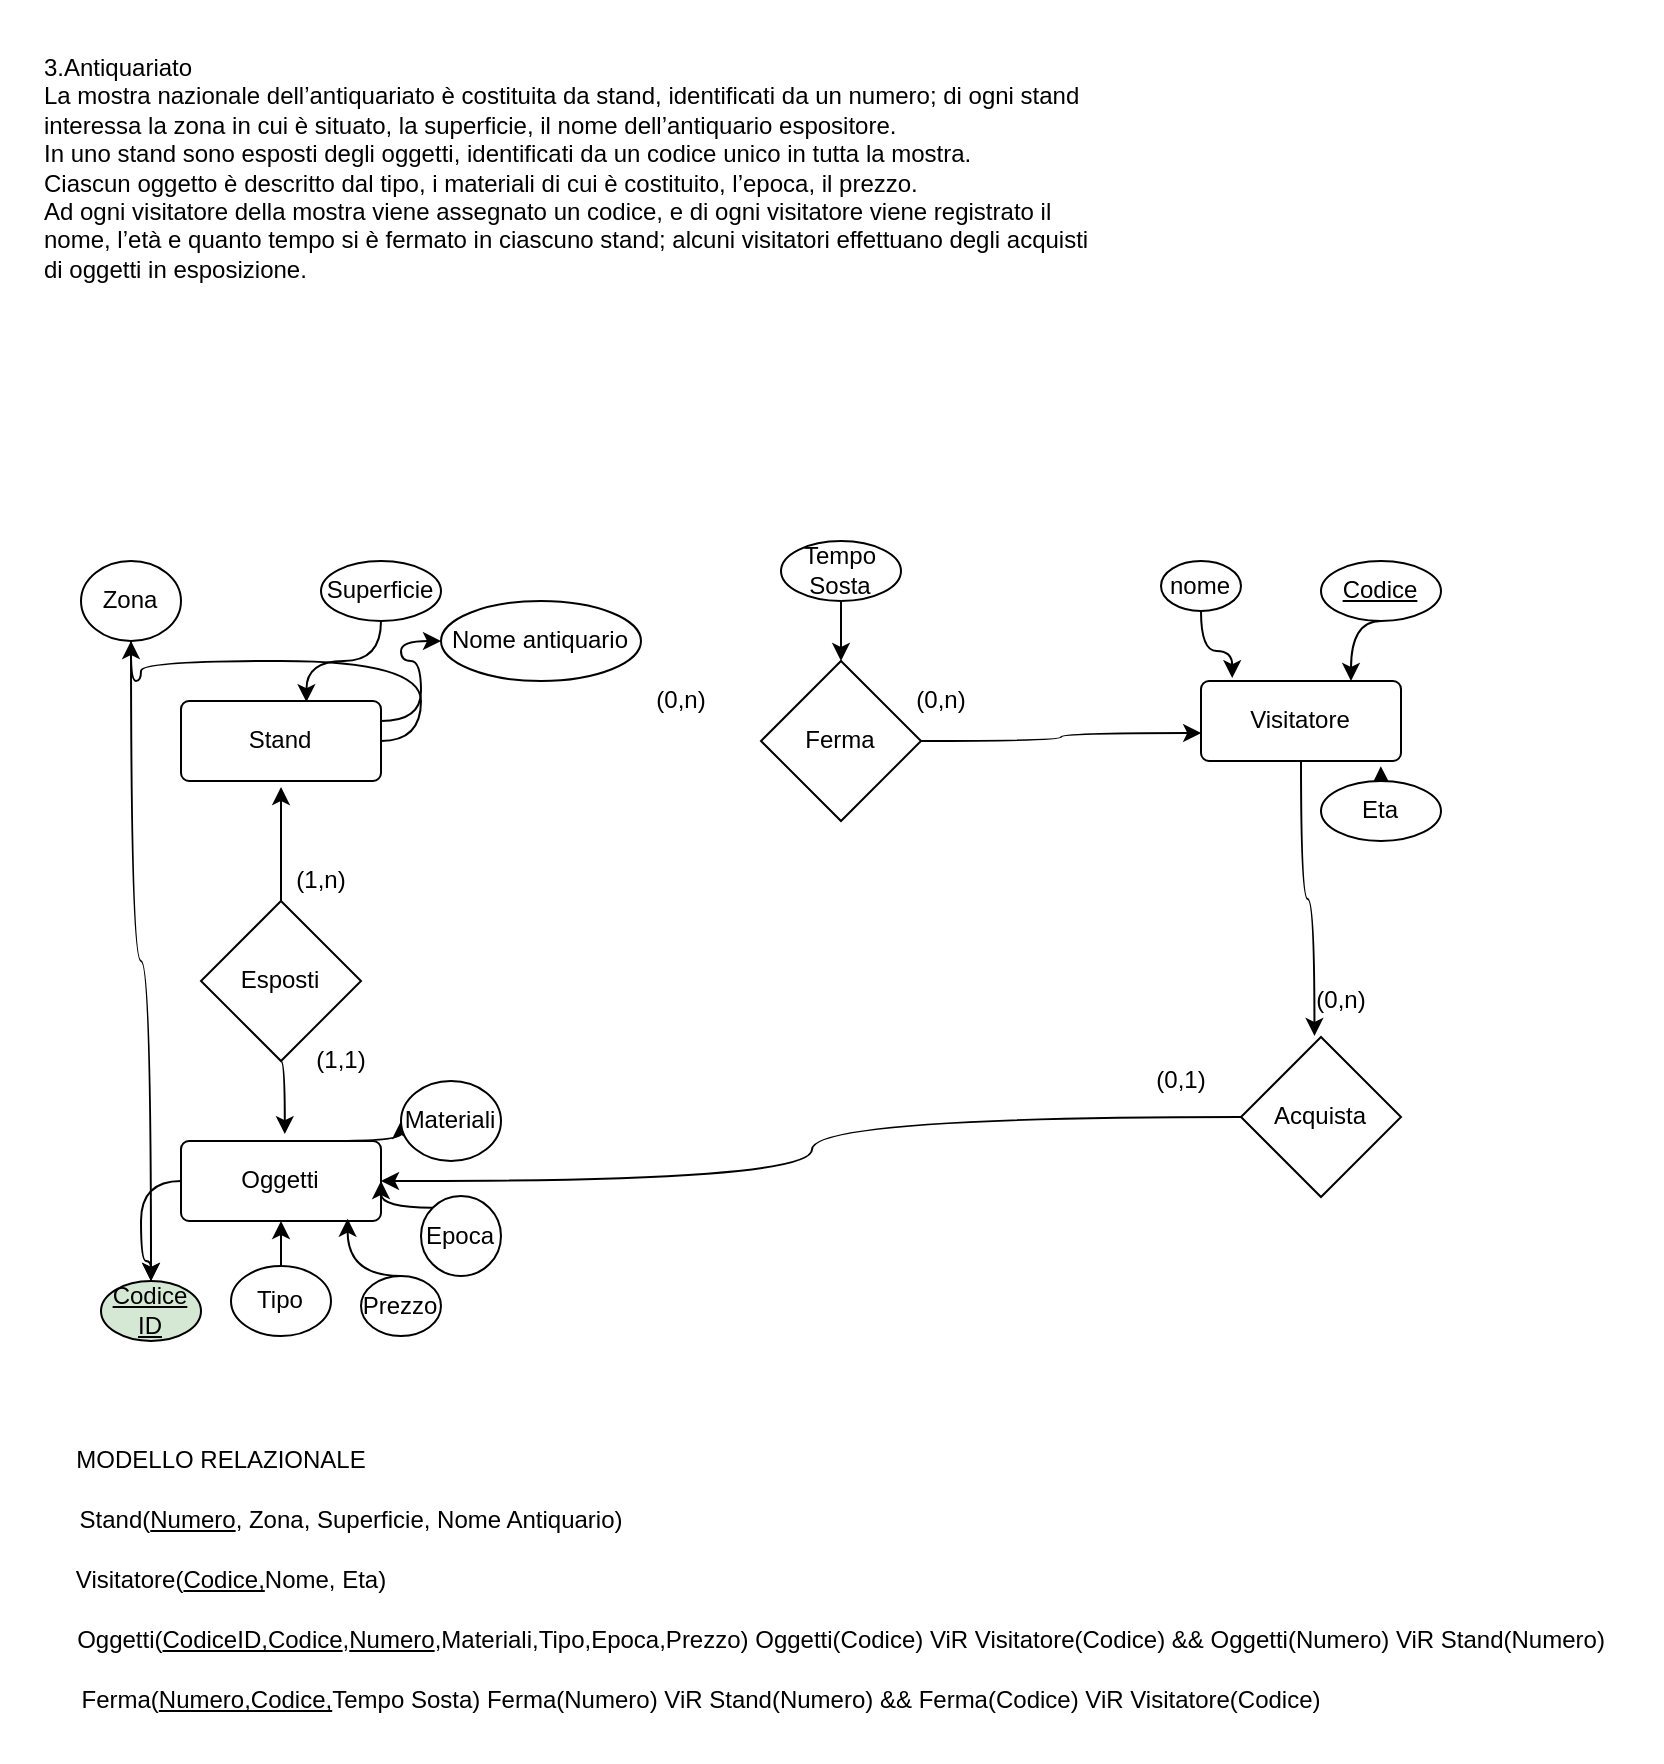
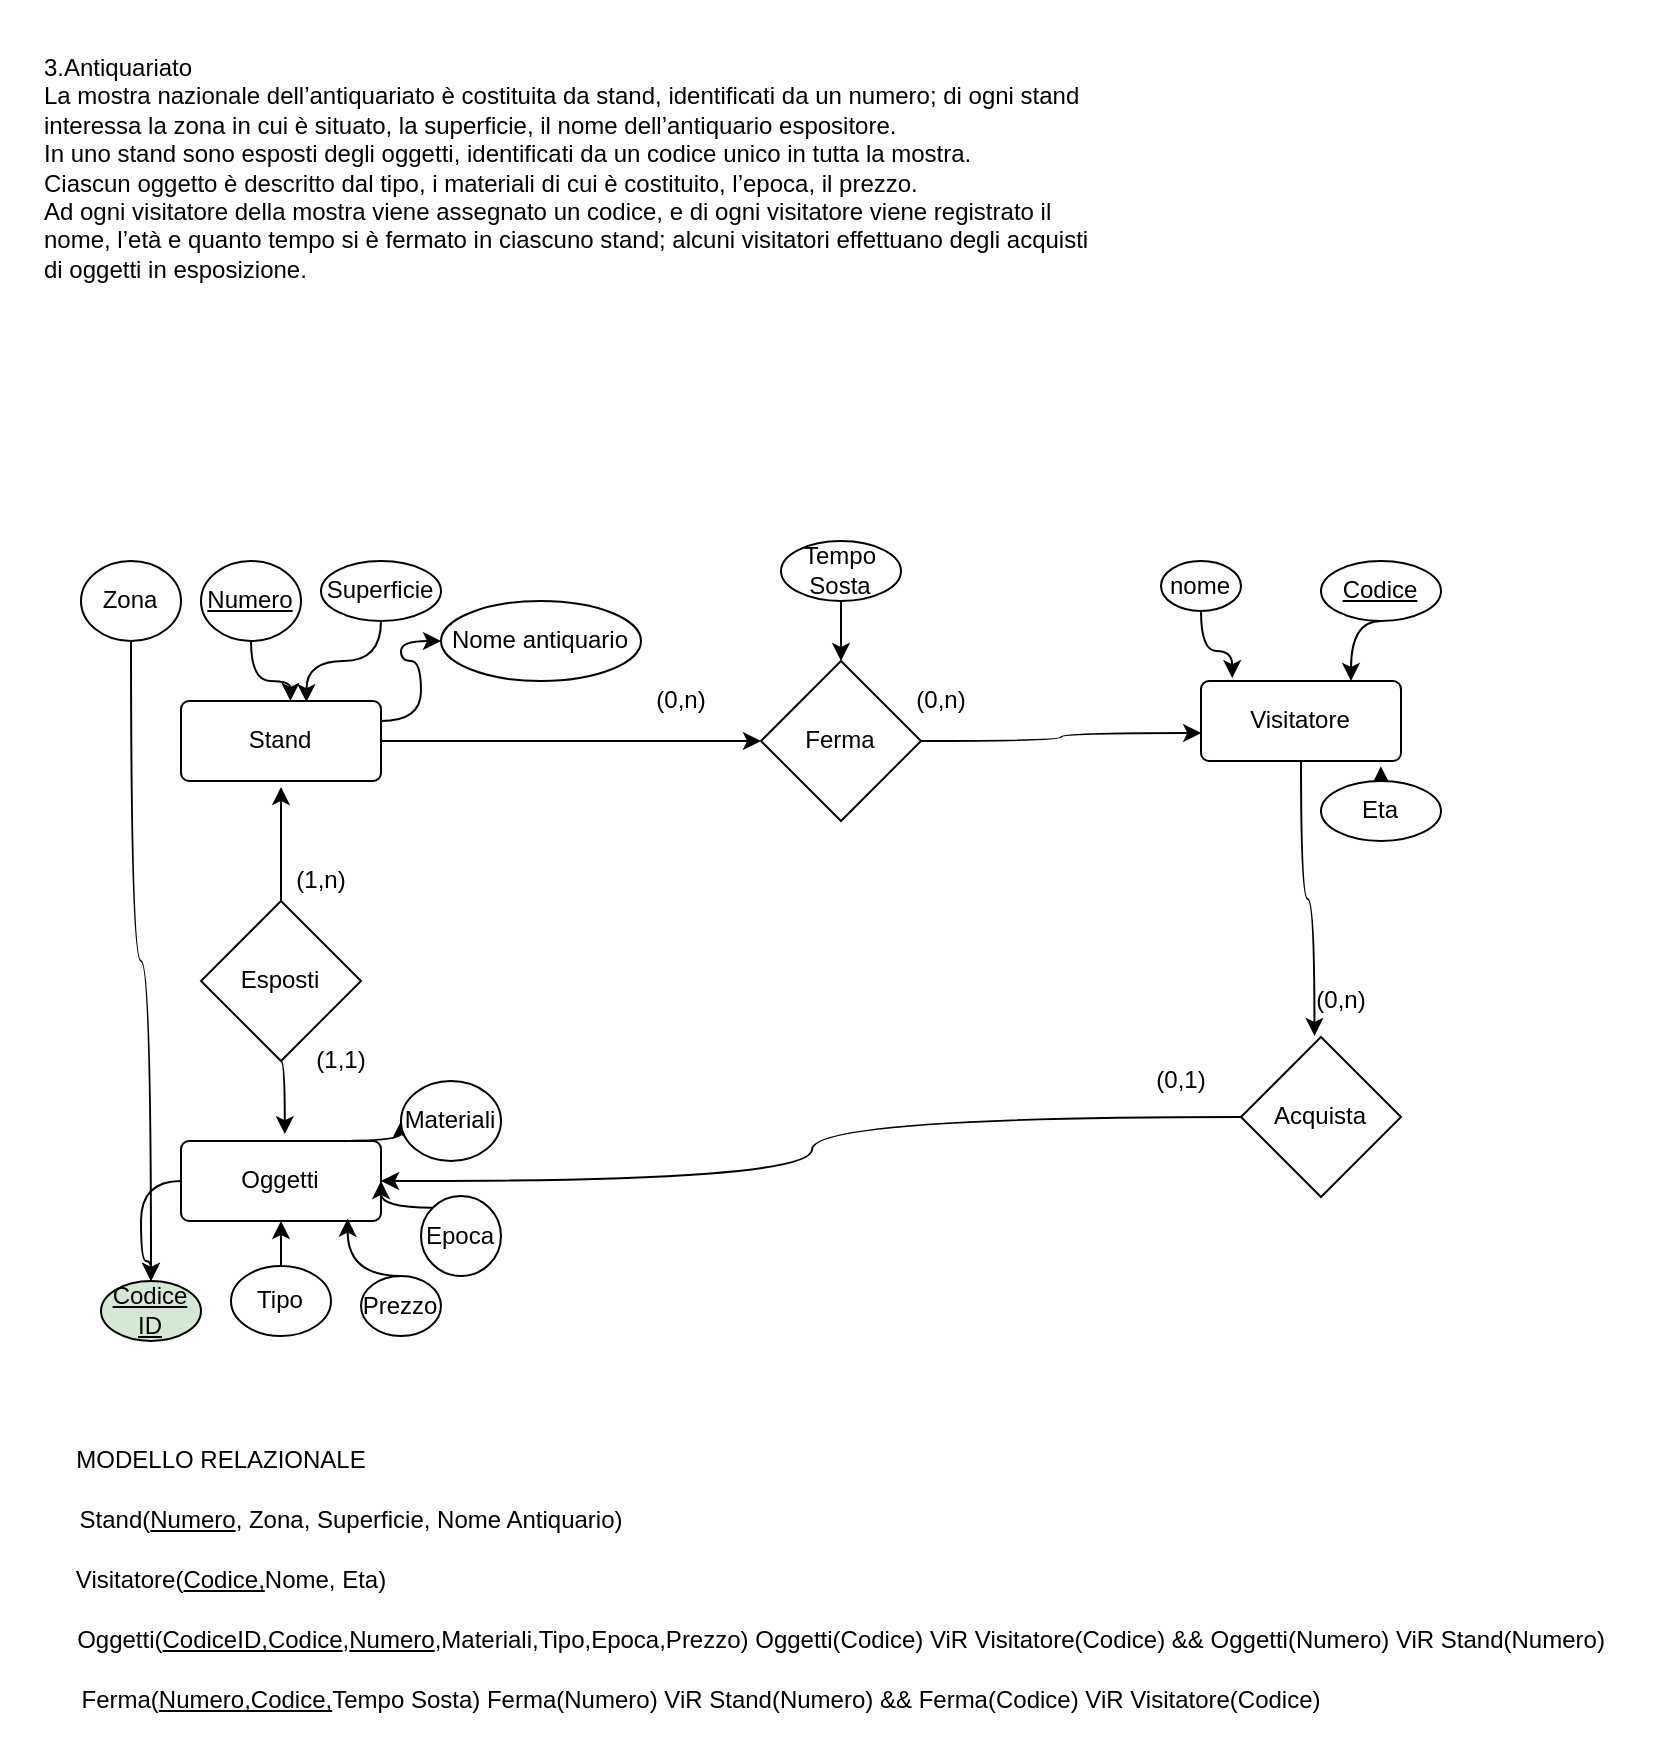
node "Numero": added
edge "Stand" -> "Zona": now "Stand" -> "Ferma"
edge "Numero" -> "Stand": added
